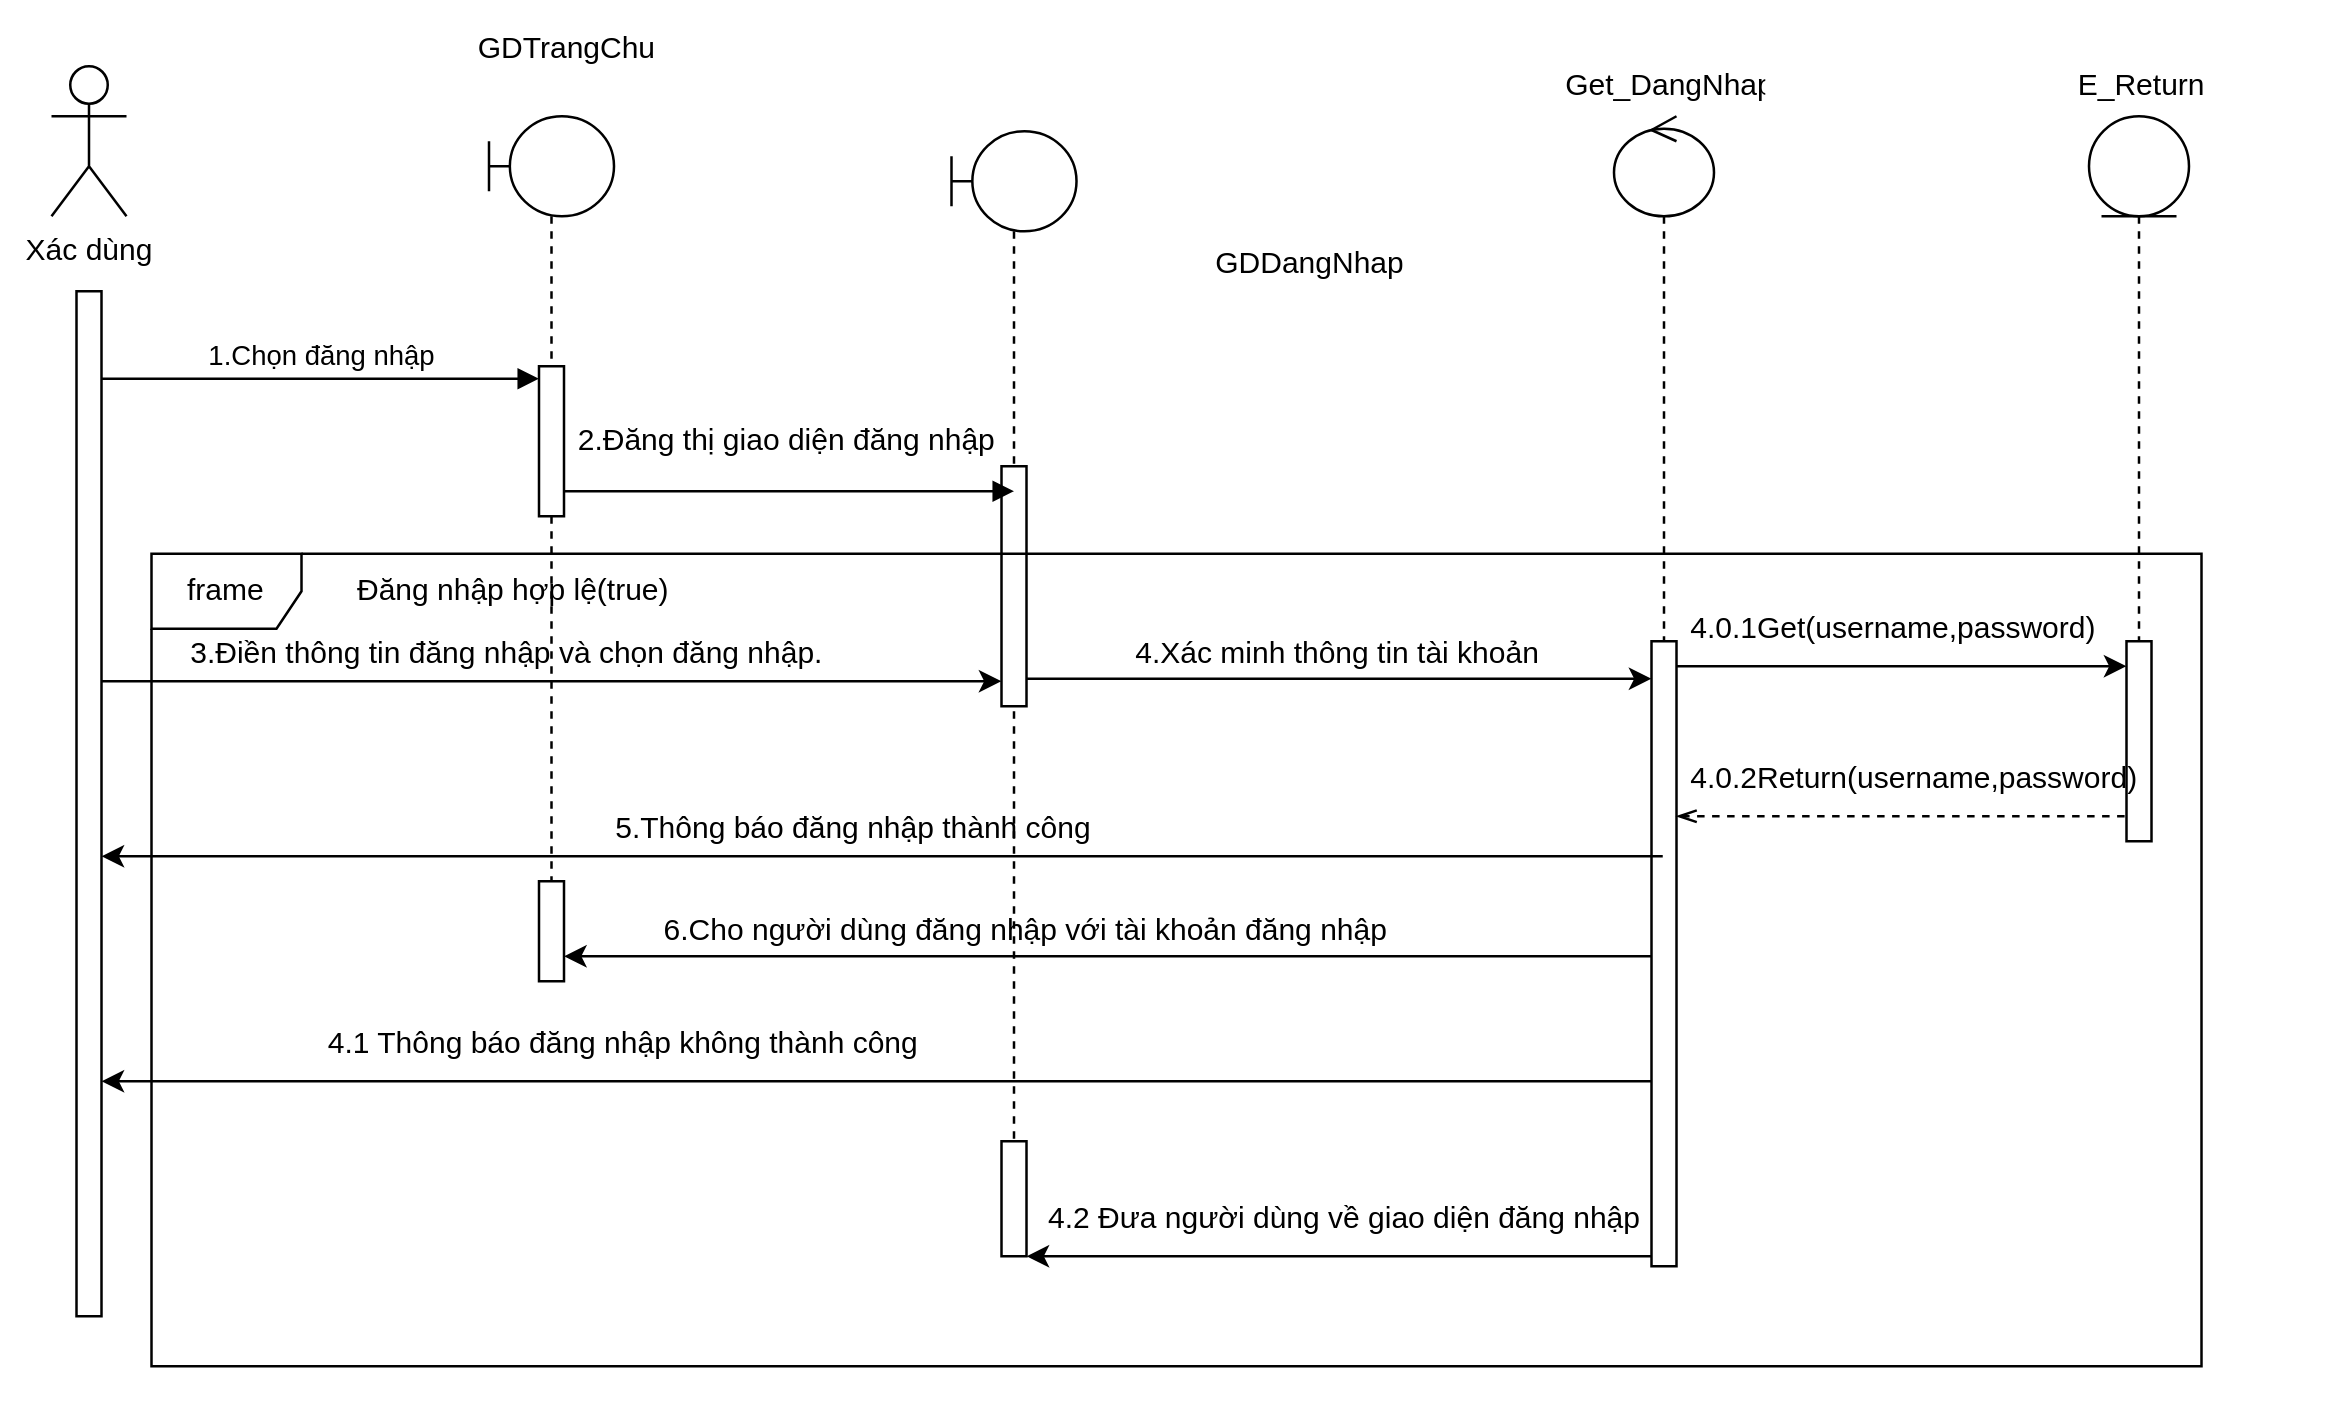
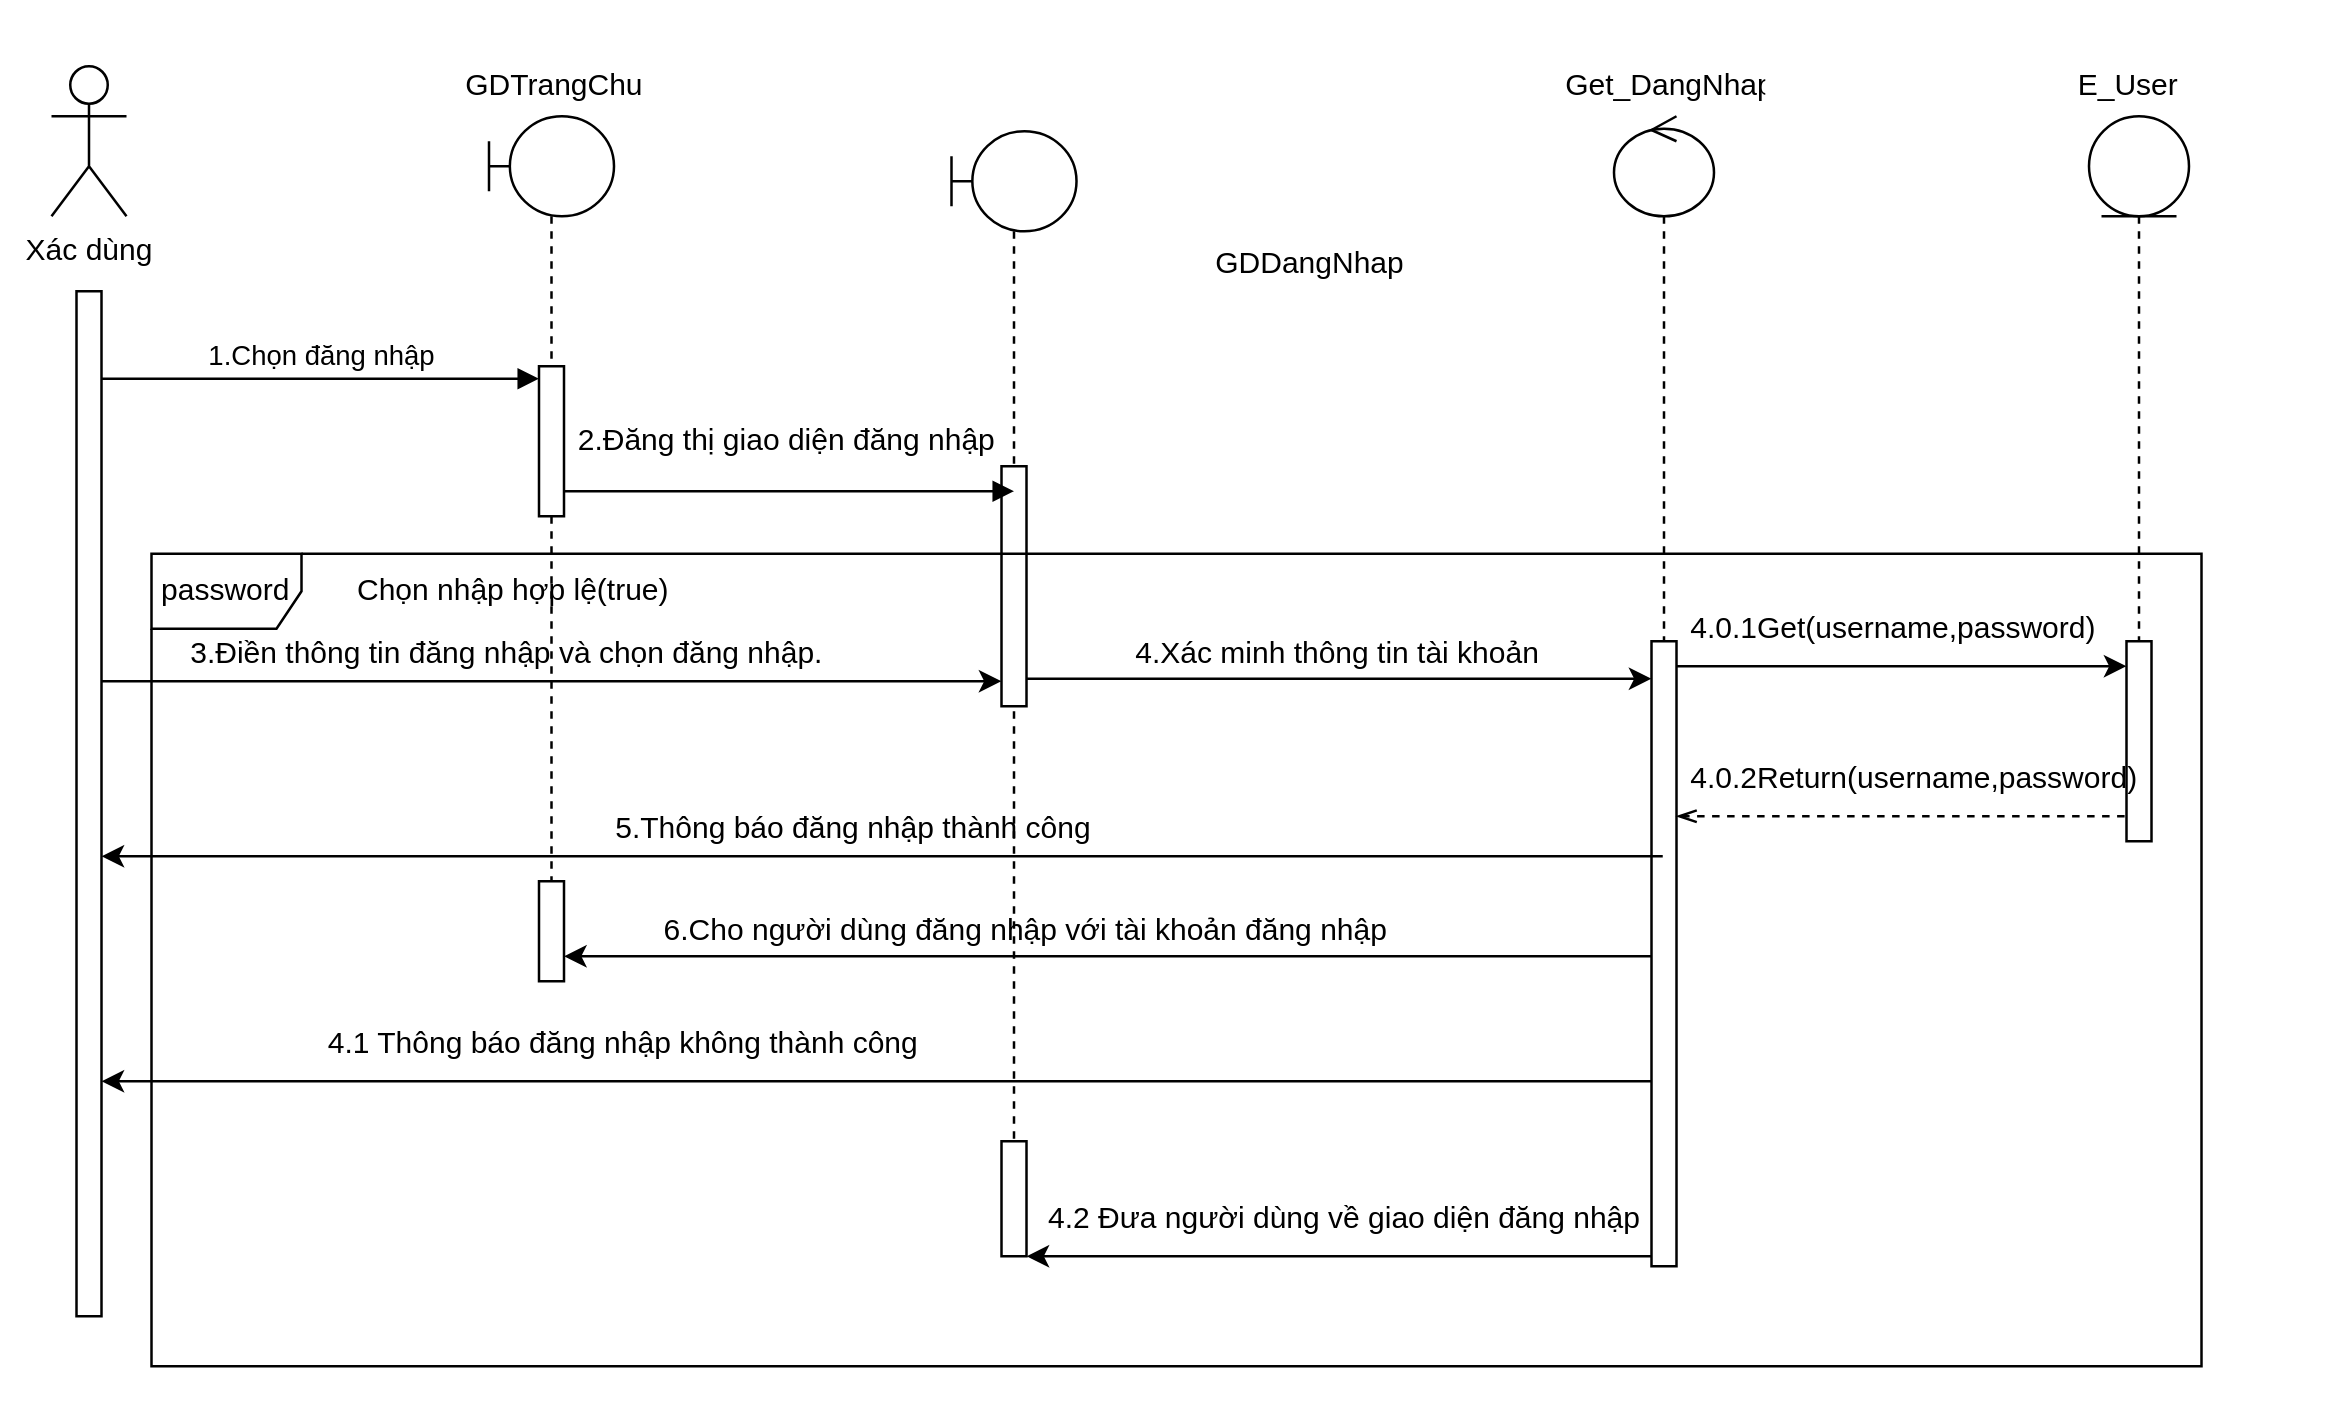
node "GDTrangChu": moved (589, 46) -> (576, 84)
node "E_Return": label "E_Return" -> "E_User"
node "frame": label "frame" -> "password"
node "Đăng nhập hợp lệ(true)": label "Đăng nhập hợp lệ(true)" -> "Chọn nhập hợp lệ(true)"
